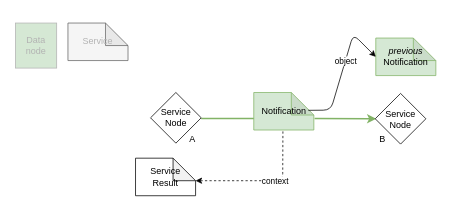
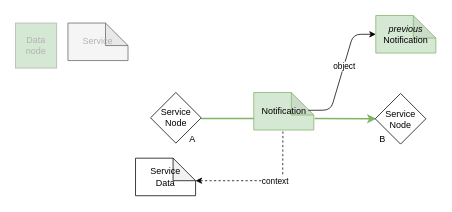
node "previous Notification": moved (405, 57) -> (405, 34)
node "Service Result": label "Service Result" -> "Service Data"
